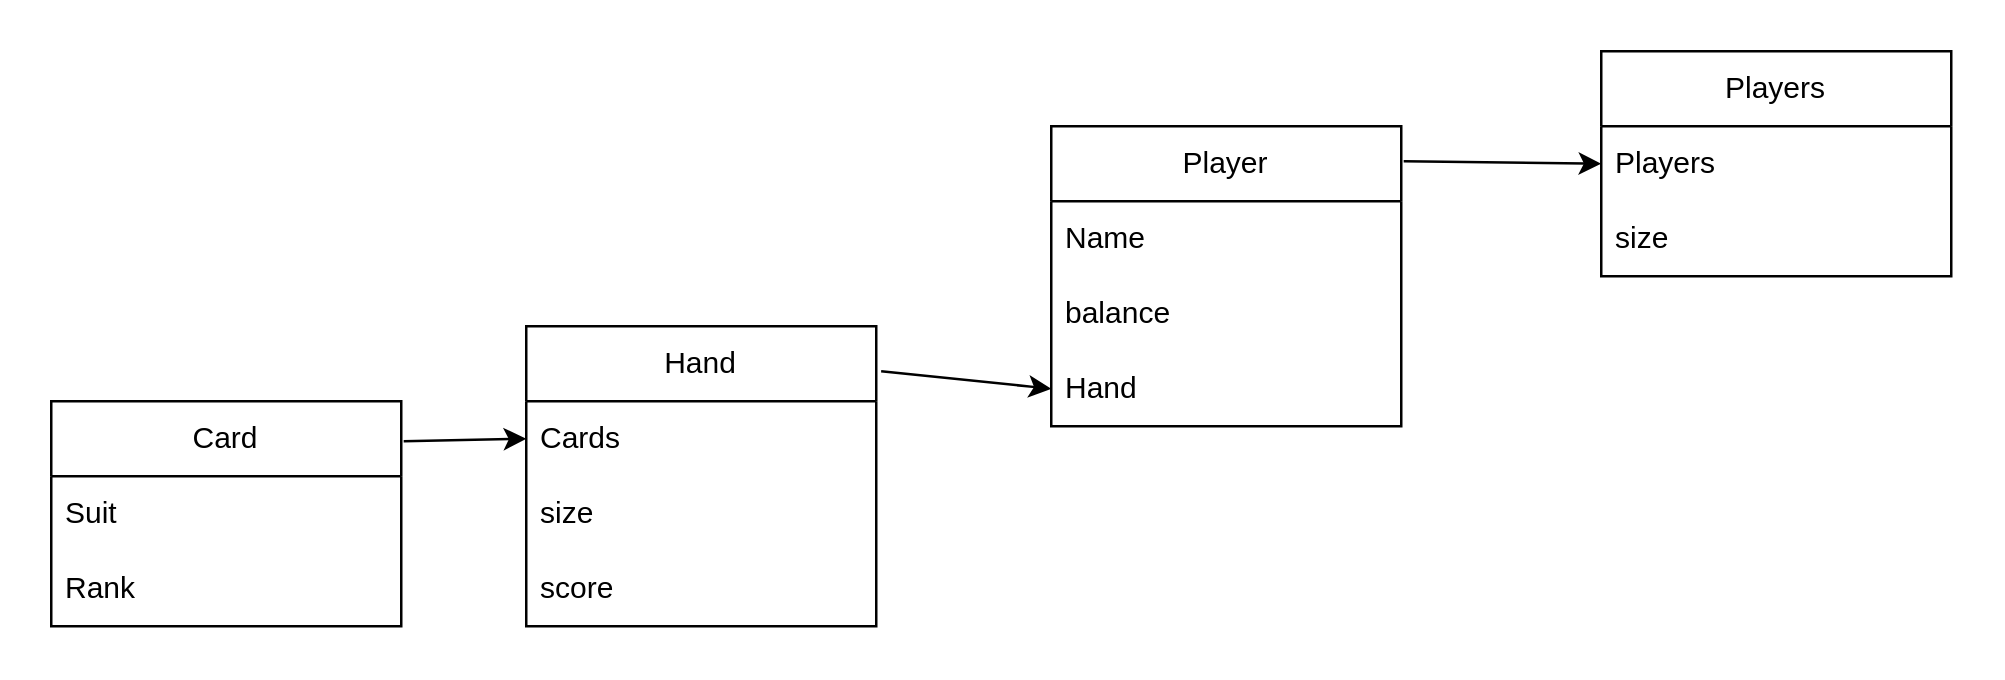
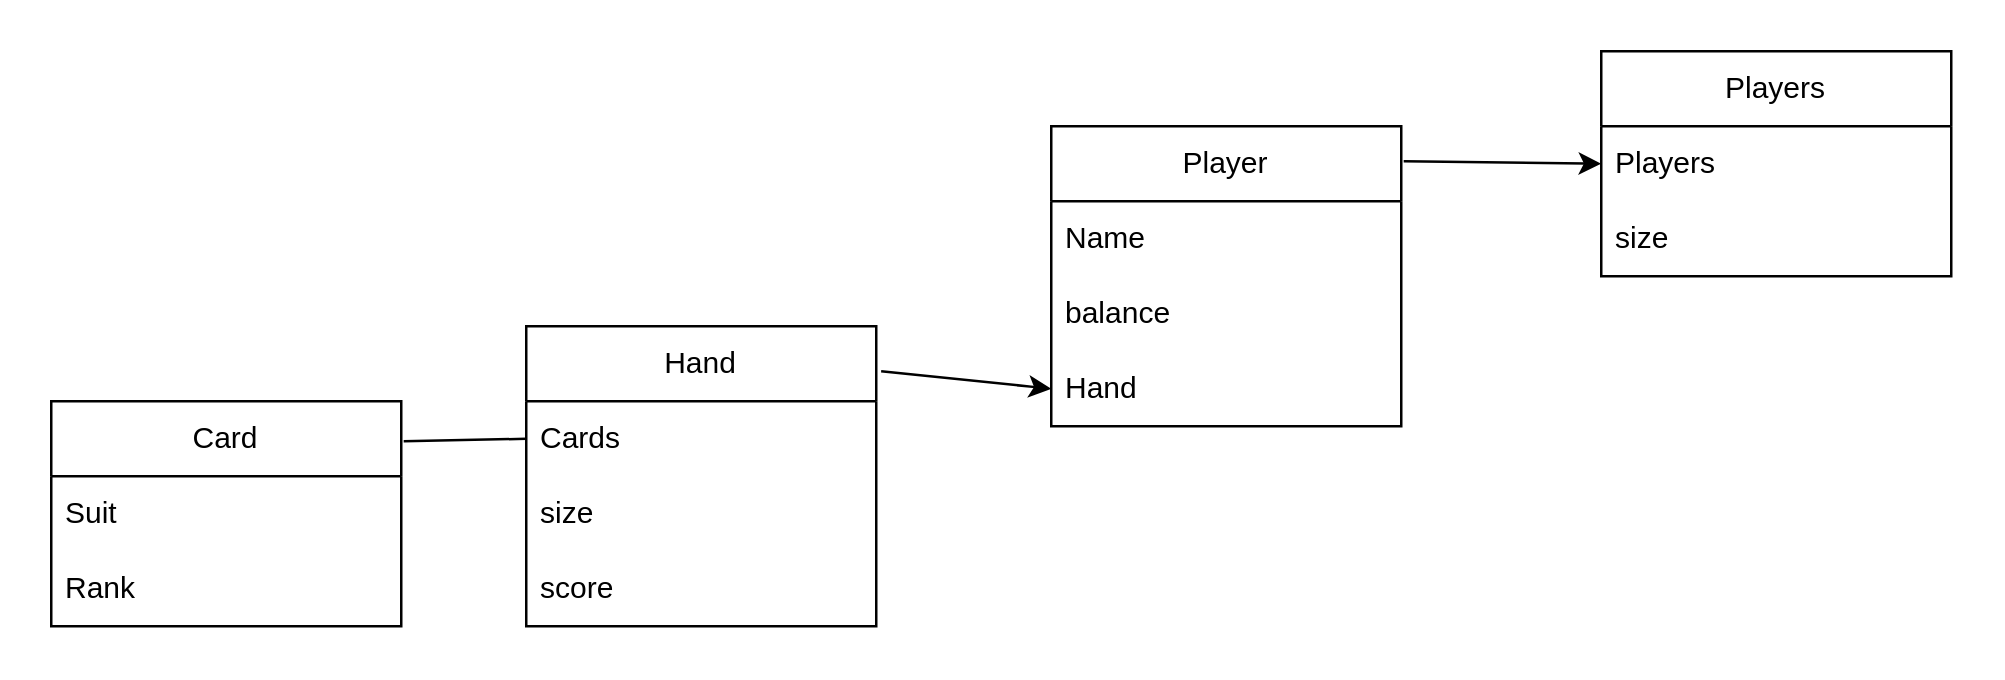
edge "Card" -> "Cards": arrowhead classic -> none
